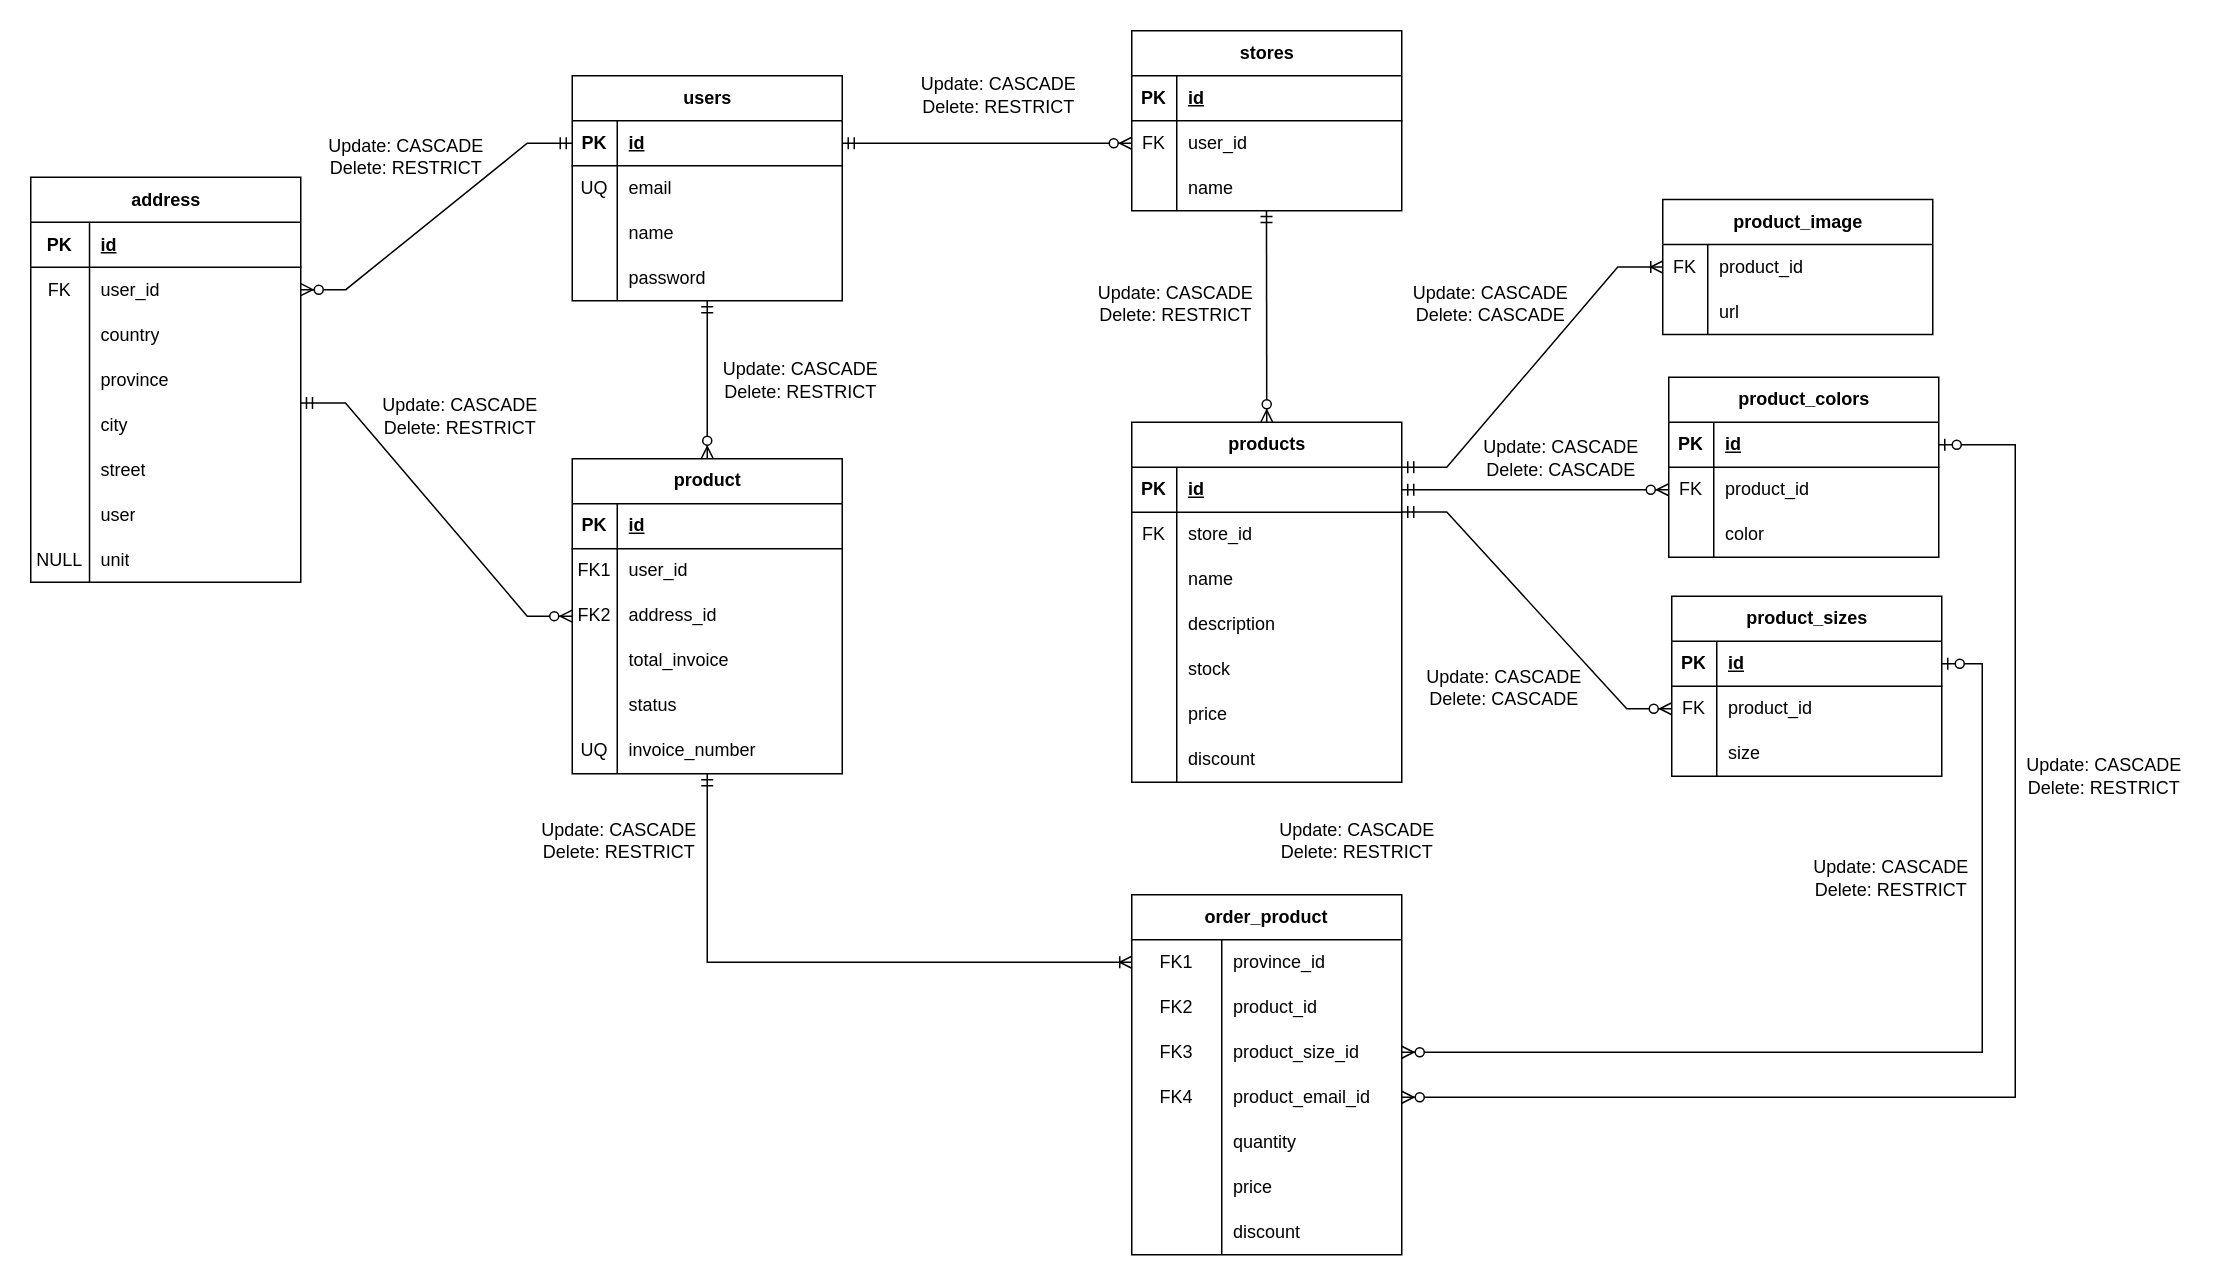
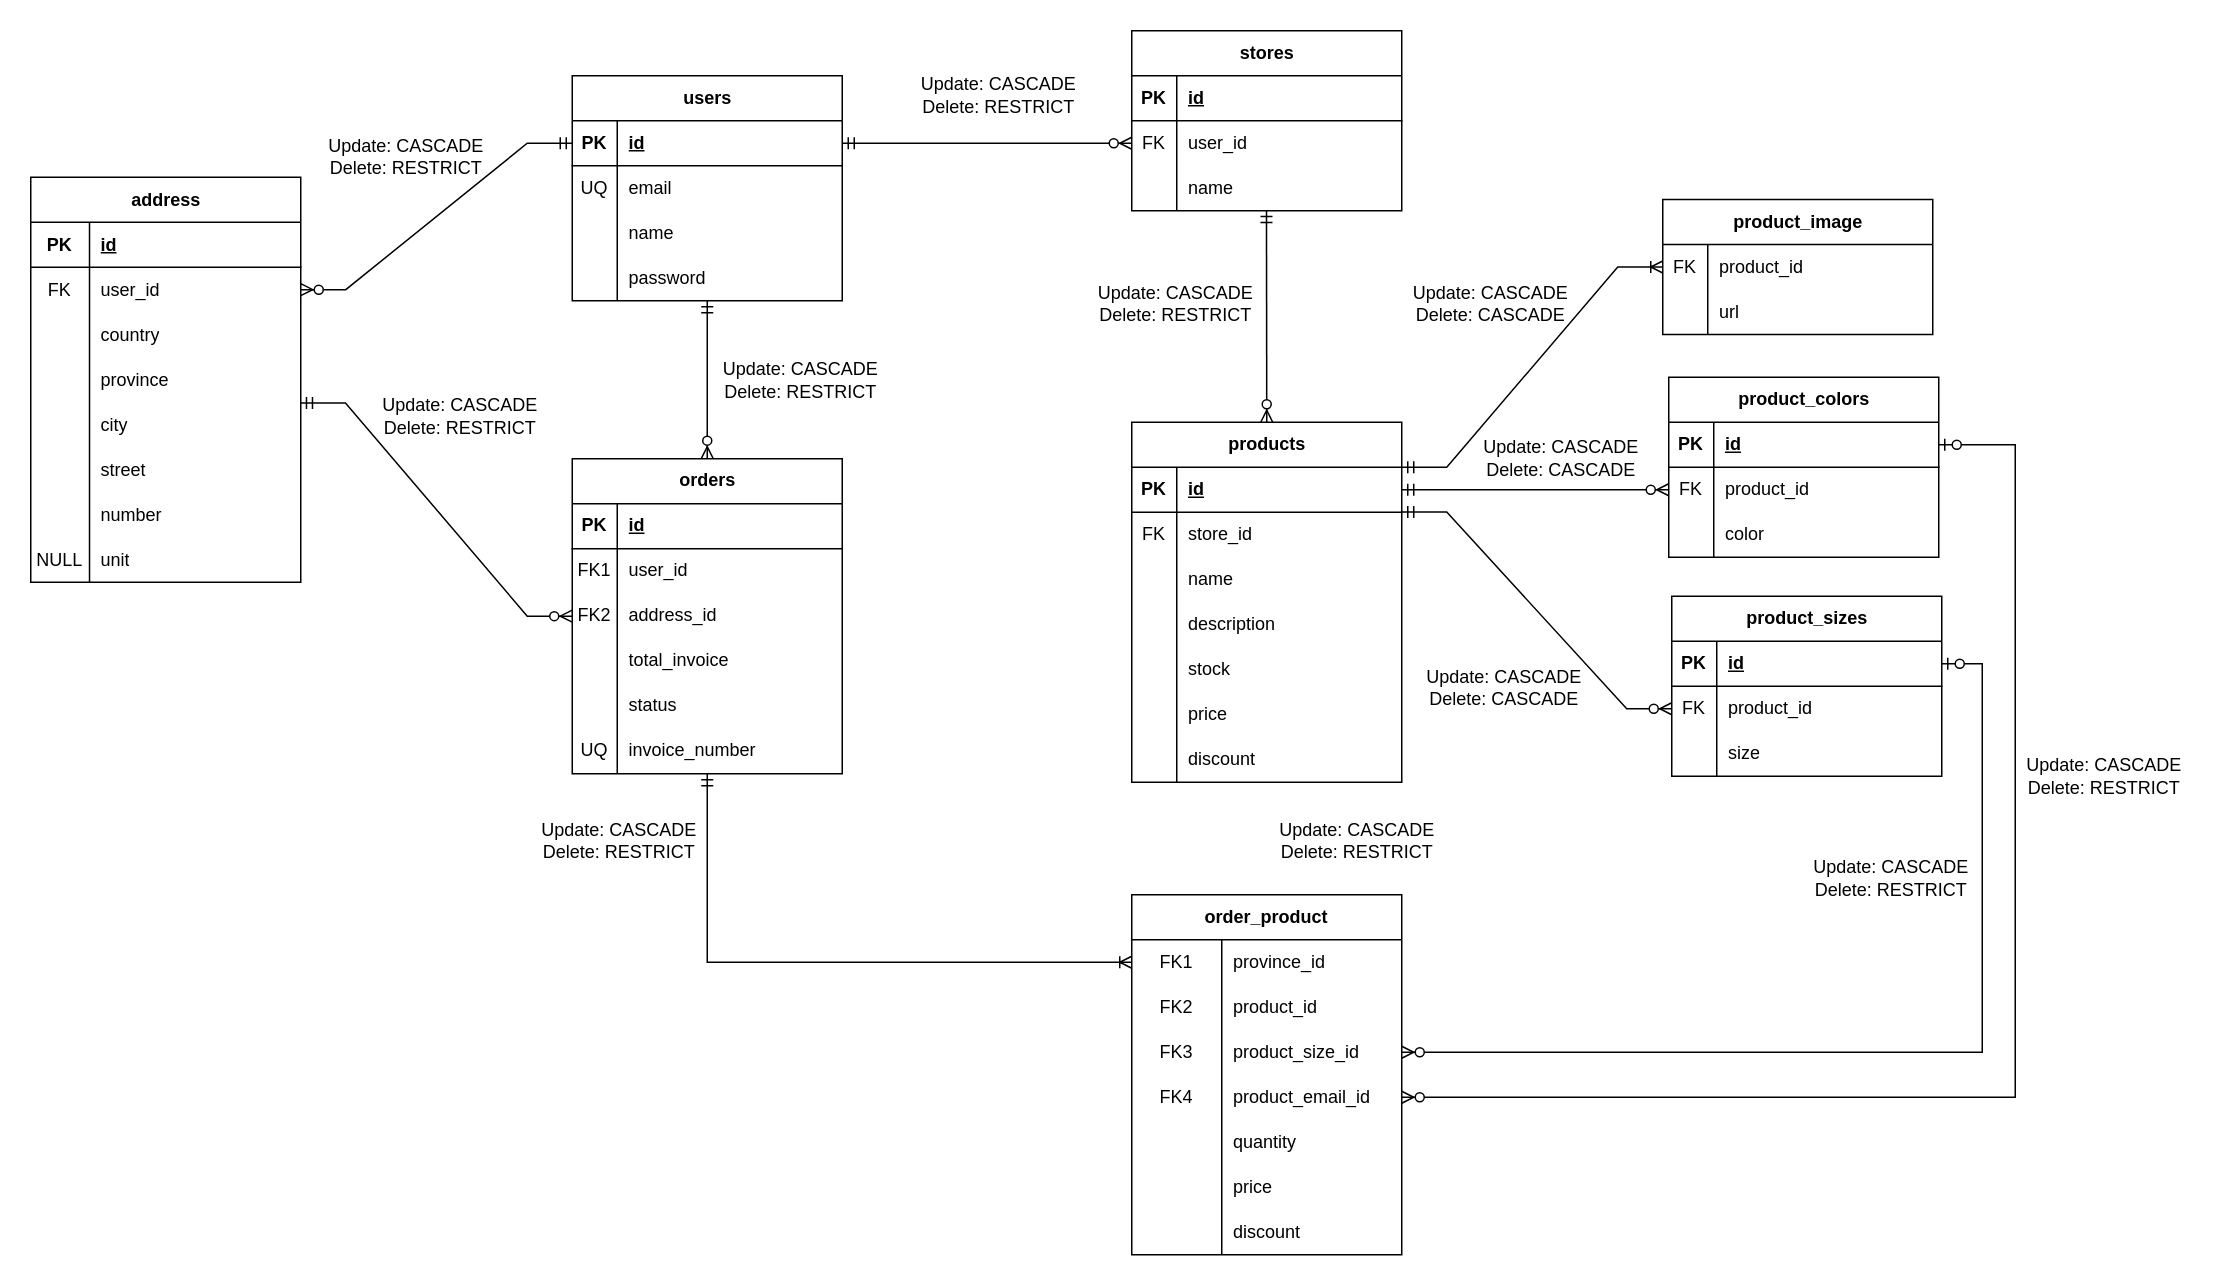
node "product": label "product" -> "orders"
node "user": label "user" -> "number"
